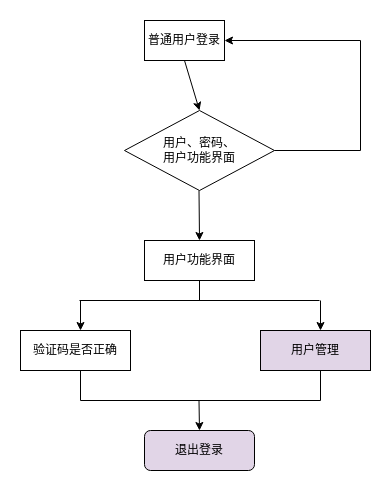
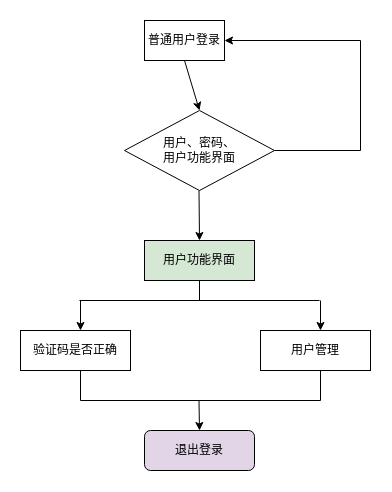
node "用户功能界面": fillcolor #ffffff -> #d5e8d4
node "用户管理": fillcolor #e1d5e7 -> #ffffff
